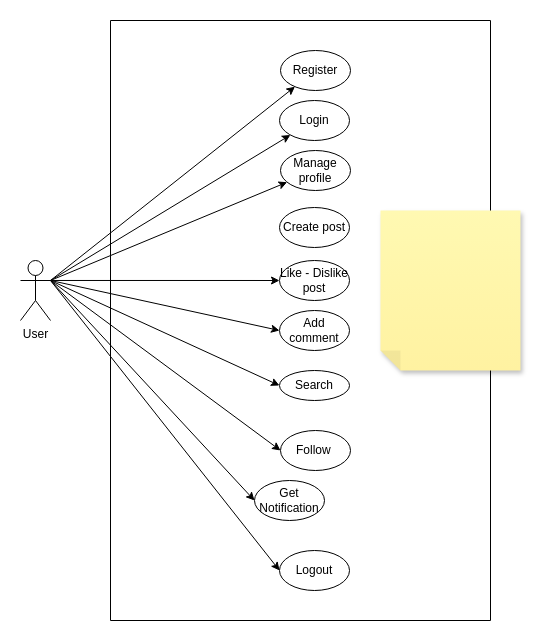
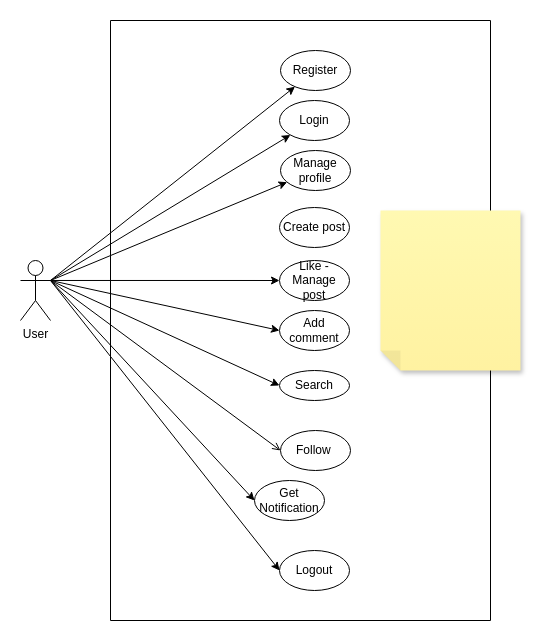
node "Like - Dislike post": label "Like - Dislike post" -> "Like - Manage post"
edge "User" -> "Follow": arrowhead classic -> open
